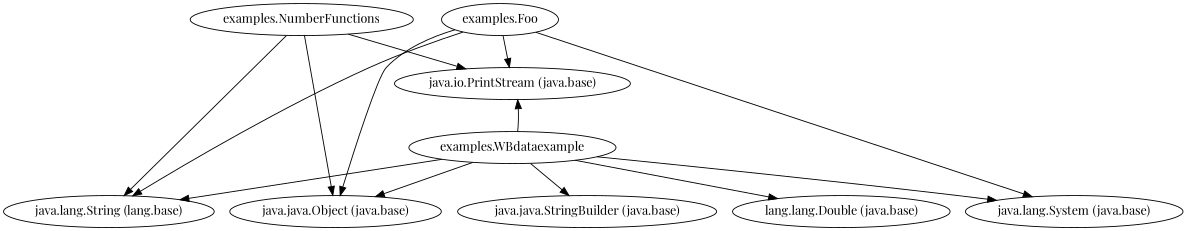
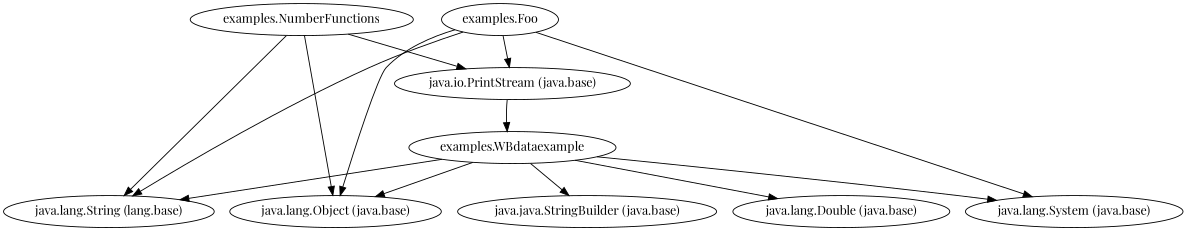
edge "examples.WBdataexample" -> "java.io.PrintStream (java.base)": reversed
node "java.java.Object (java.base)": label "java.java.Object (java.base)" -> "java.lang.Object (java.base)"
node "lang.lang.Double (java.base)": label "lang.lang.Double (java.base)" -> "java.lang.Double (java.base)"
